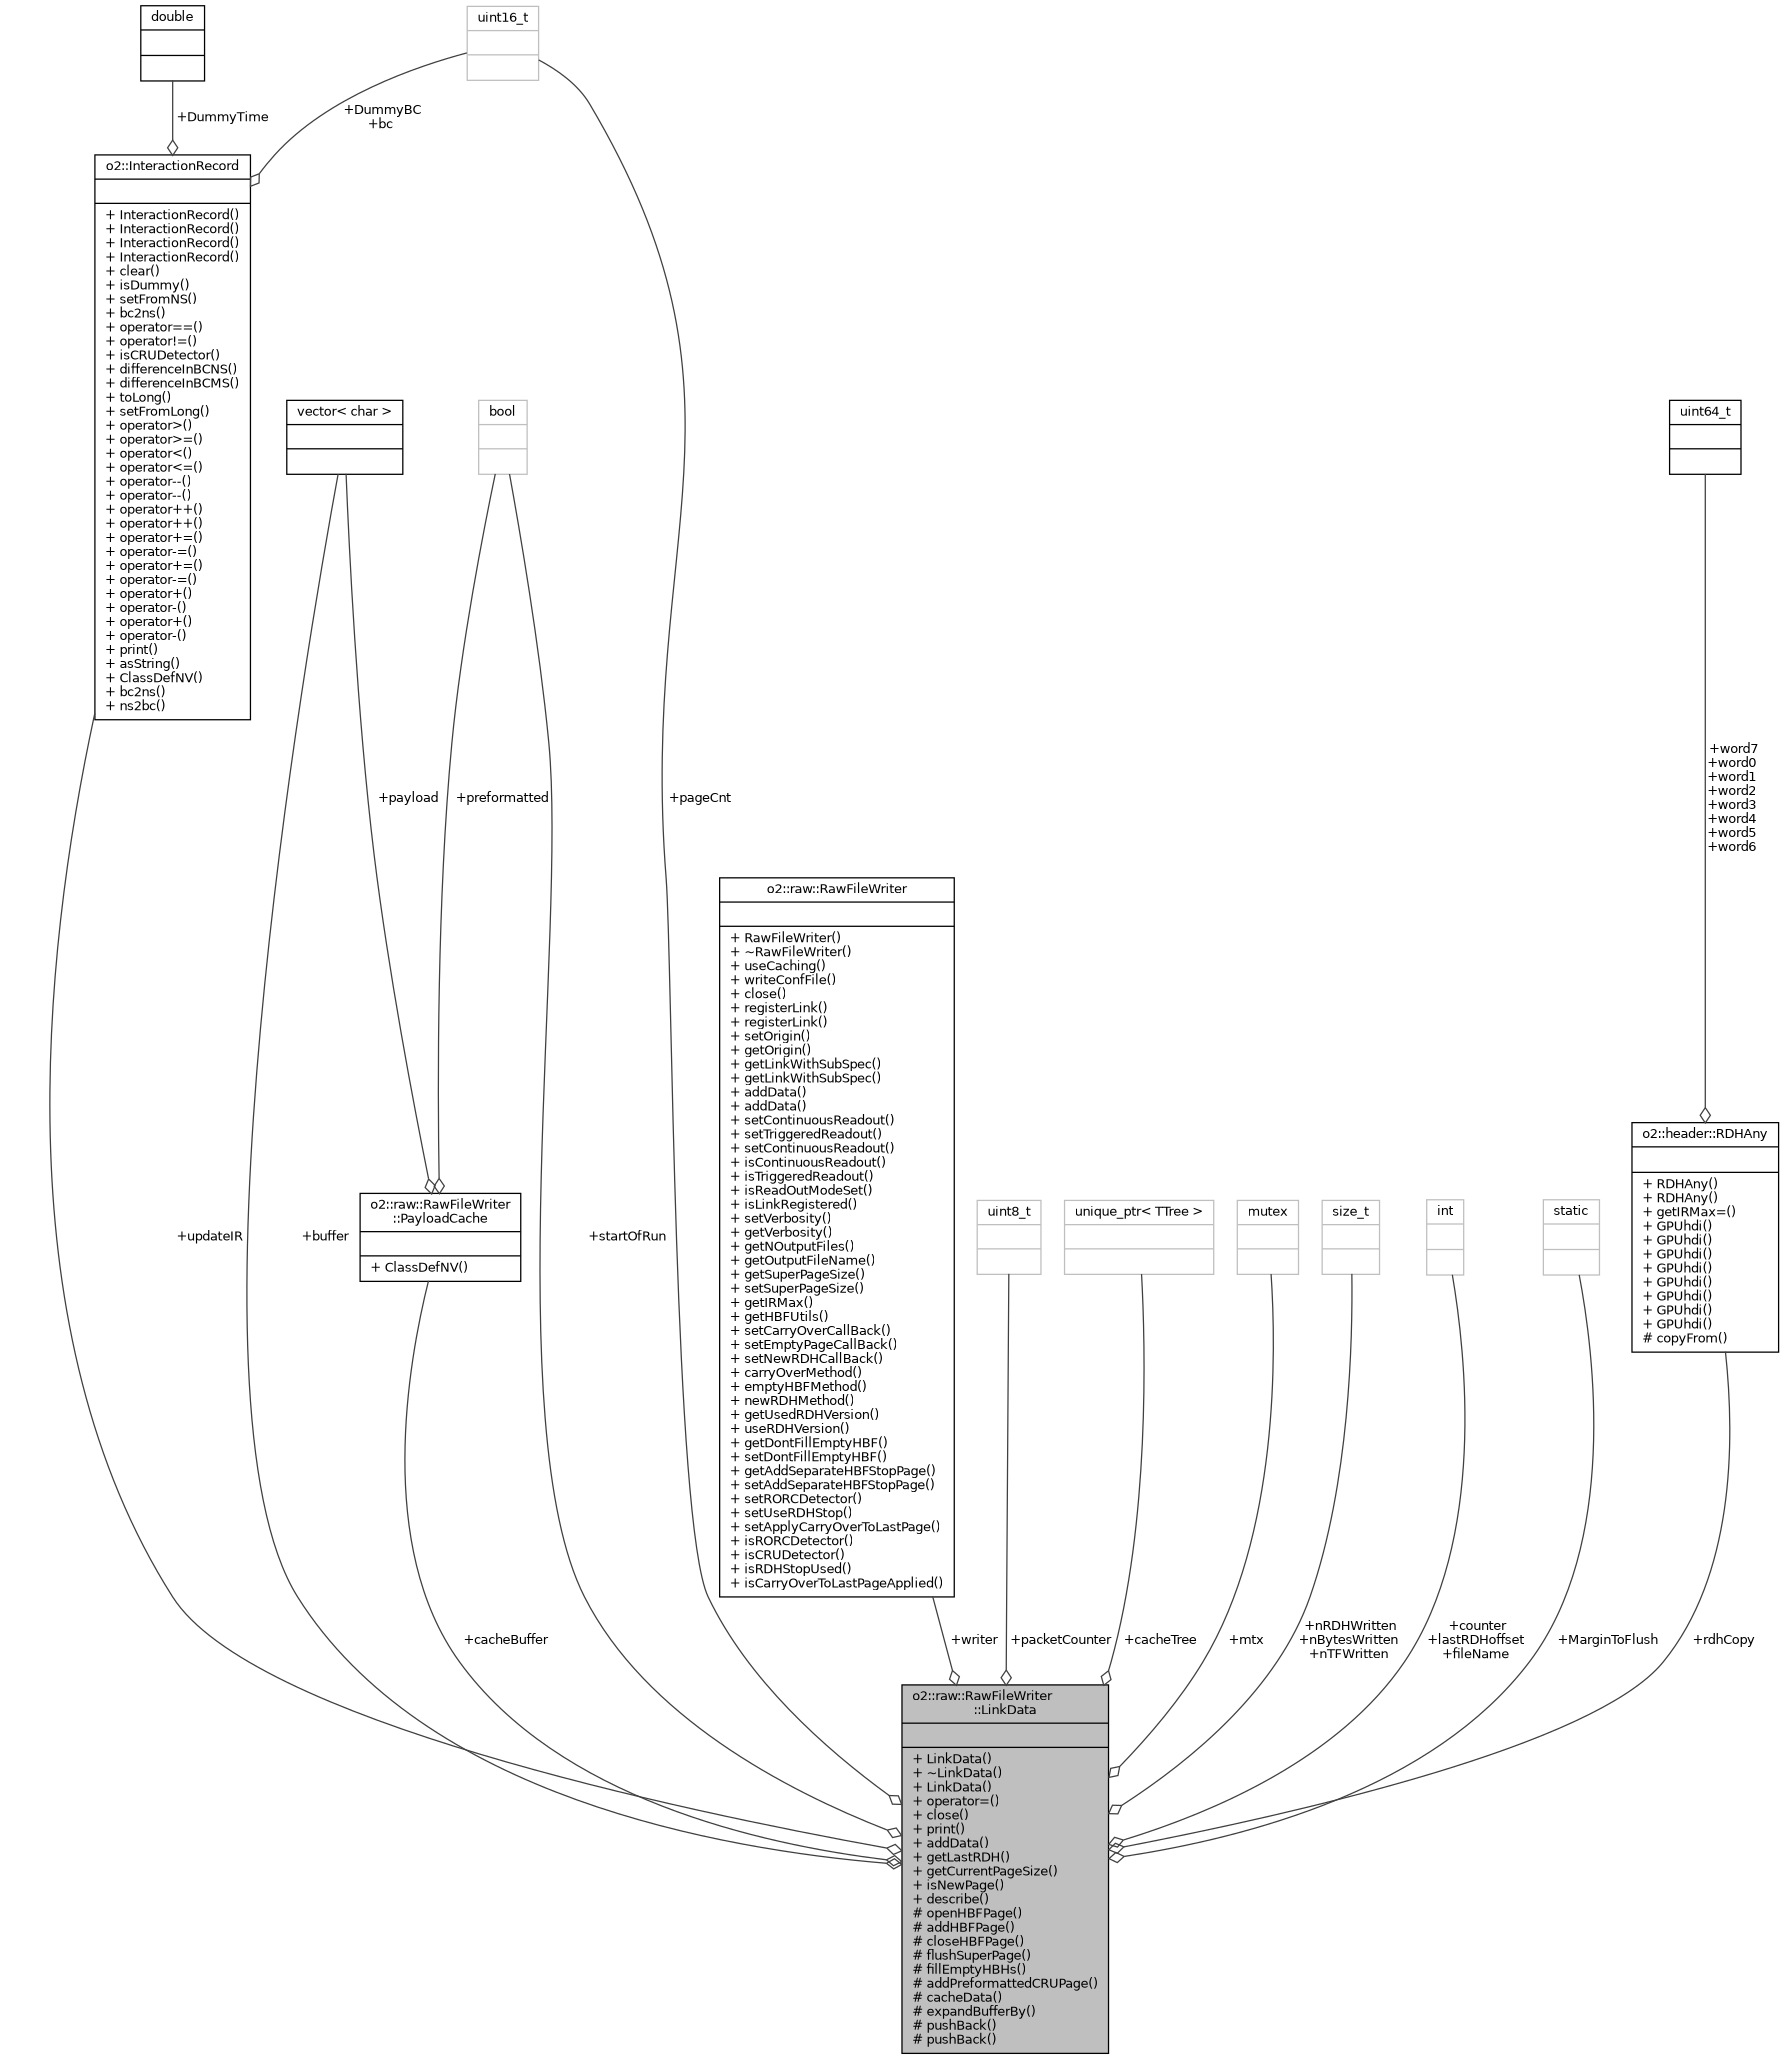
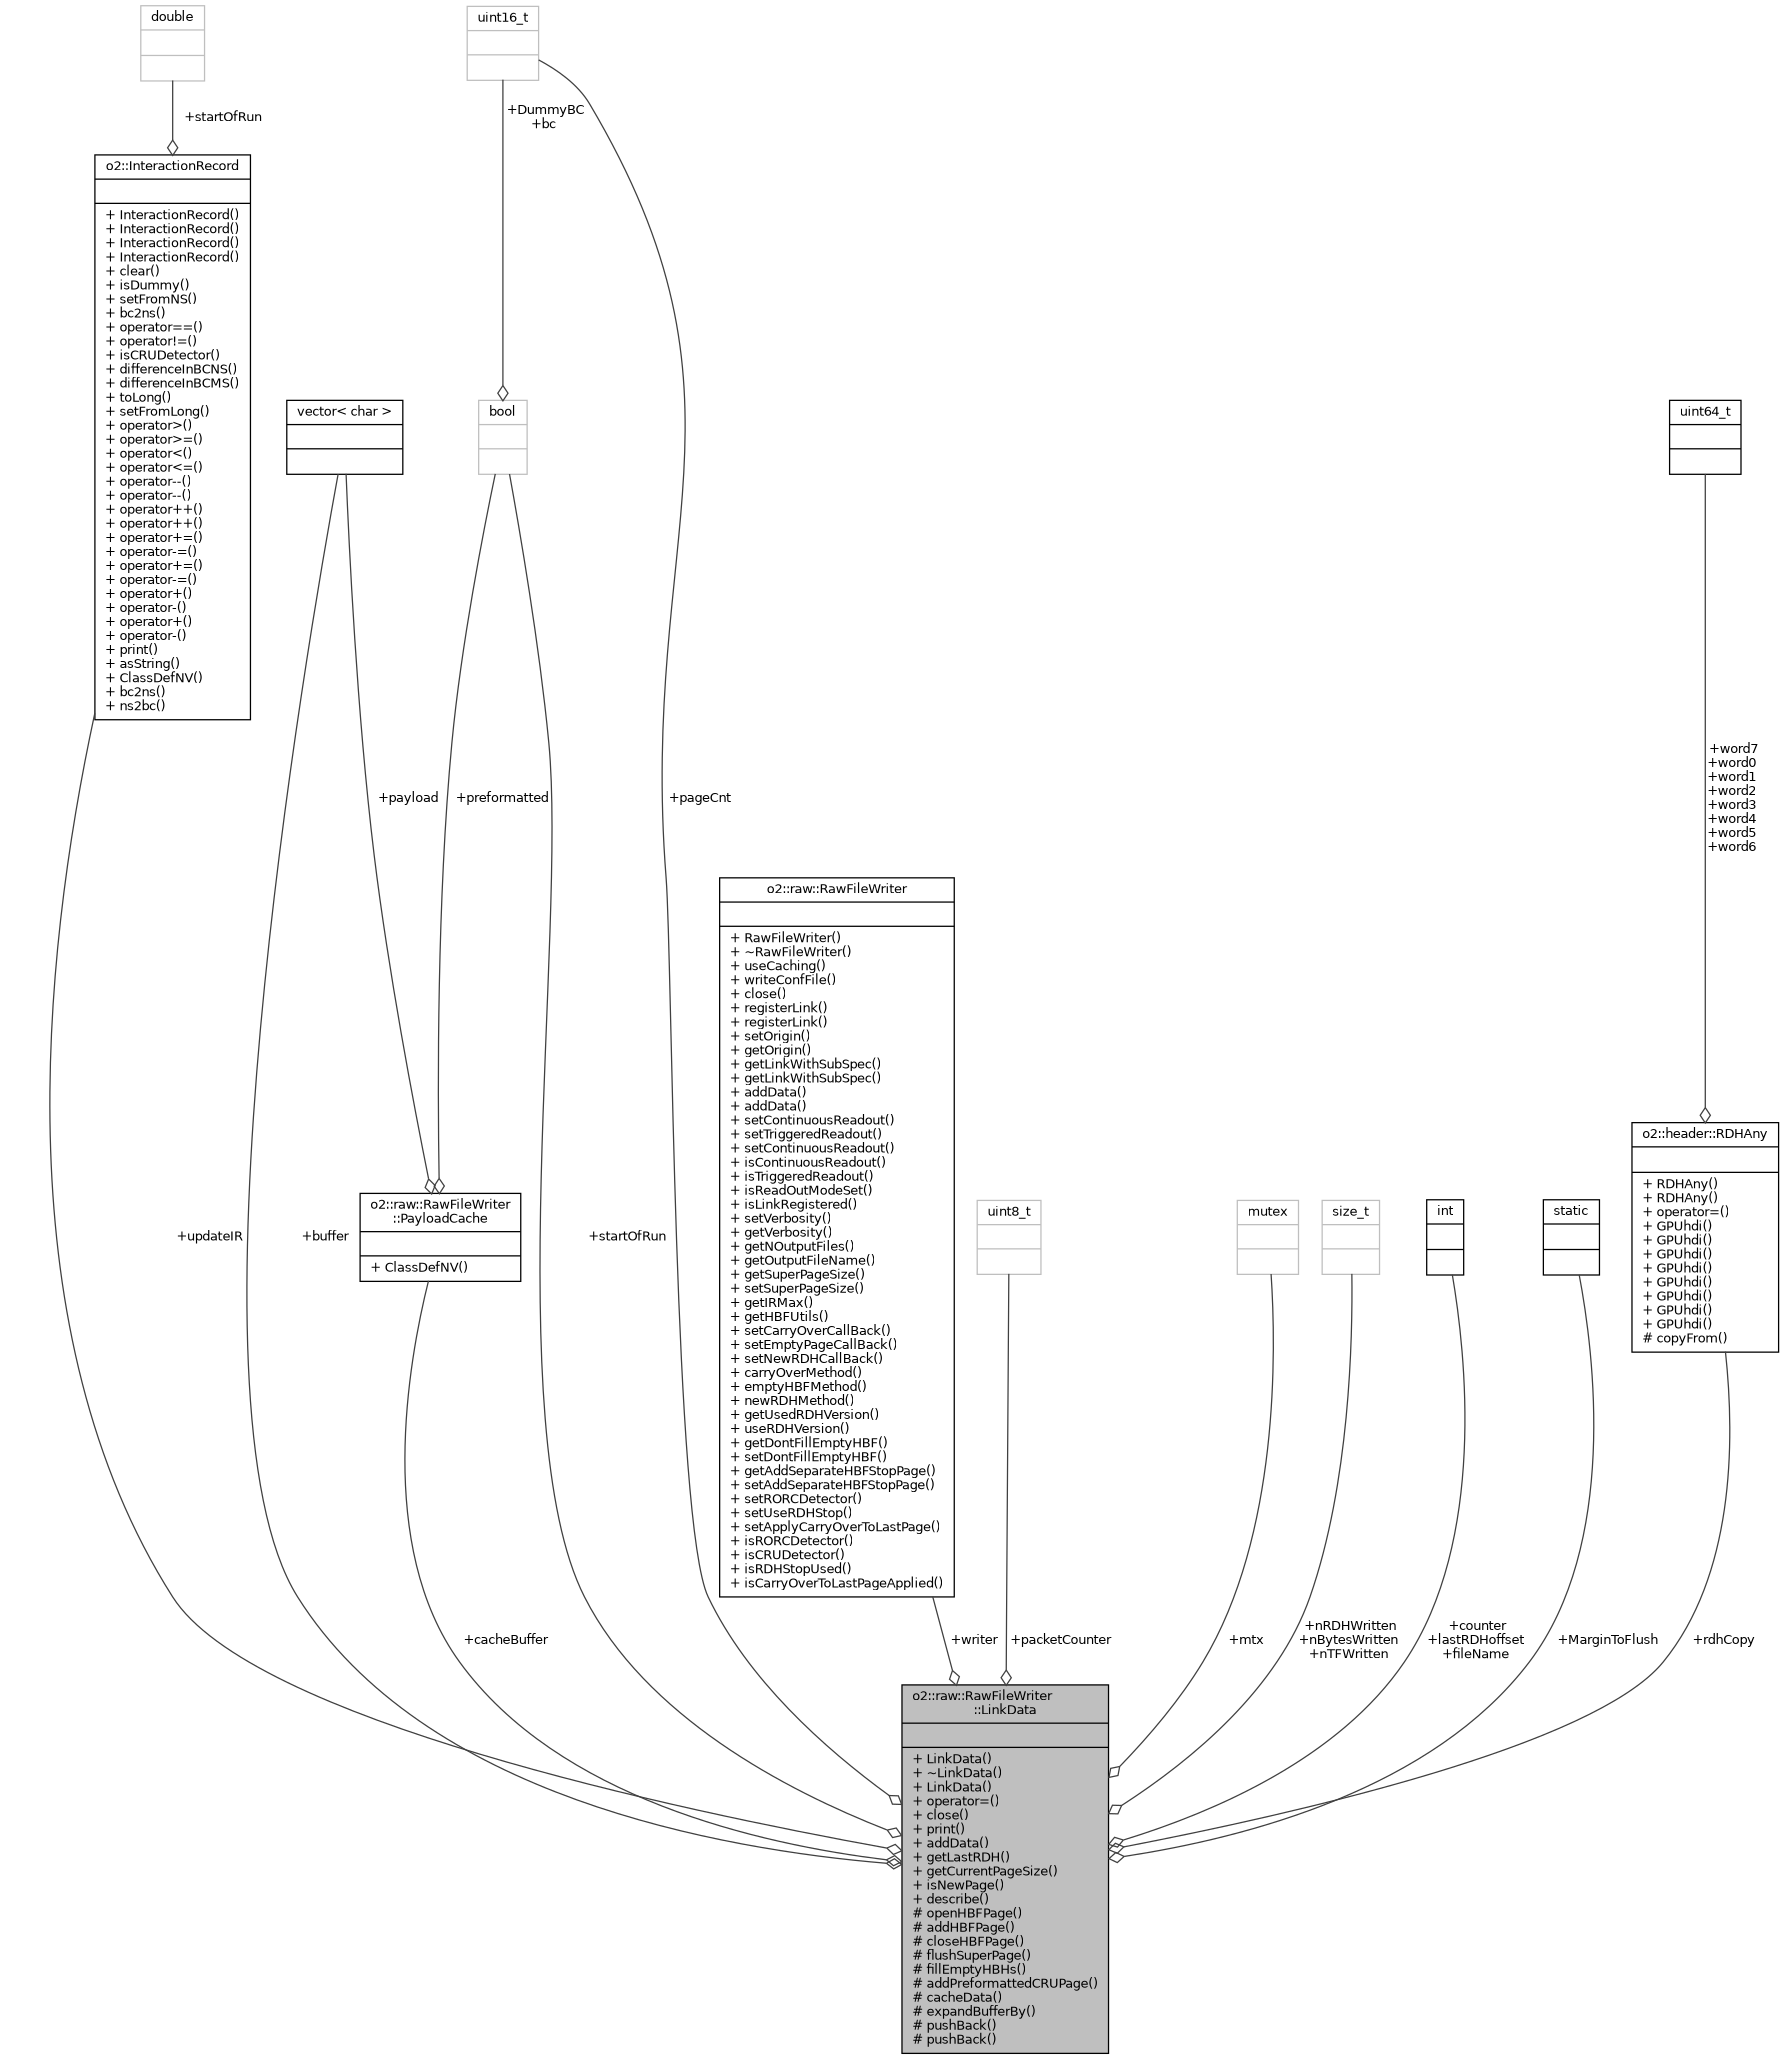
node "double": color black -> grey75
edge "uint16_t" -> "o2::InteractionRecord": now "uint16_t" -> "bool"
edge "double" -> "o2::InteractionRecord": label " +DummyTime" -> " +startOfRun"
node "o2::header::RDHAny": text "+ getIRMax=()" -> "+ operator=()"
node "unique_ptr< TTree >": removed
node "int": color grey75 -> black
node "static": color grey75 -> black
